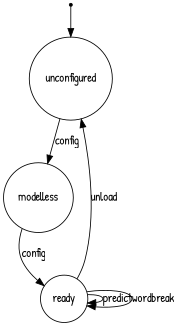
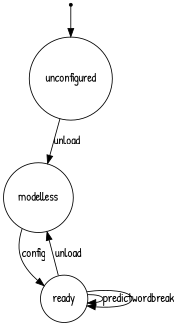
edge "unconfigured" -> "modelless": label "config" -> "unload"
edge "ready" -> "unconfigured": now "ready" -> "modelless"
